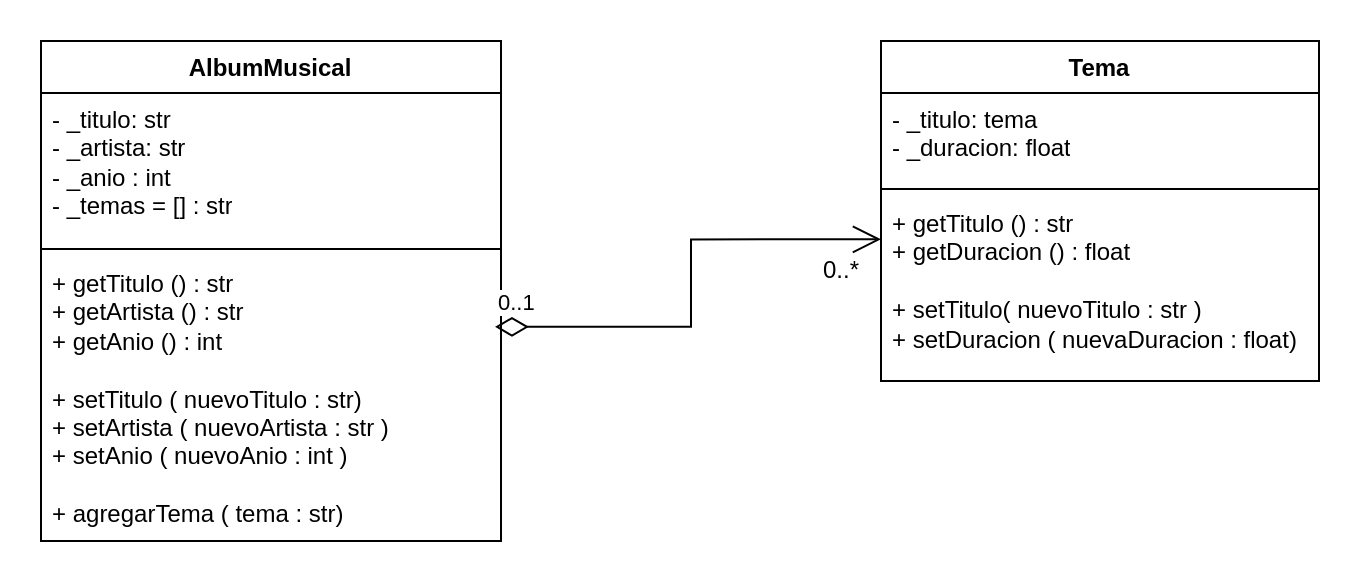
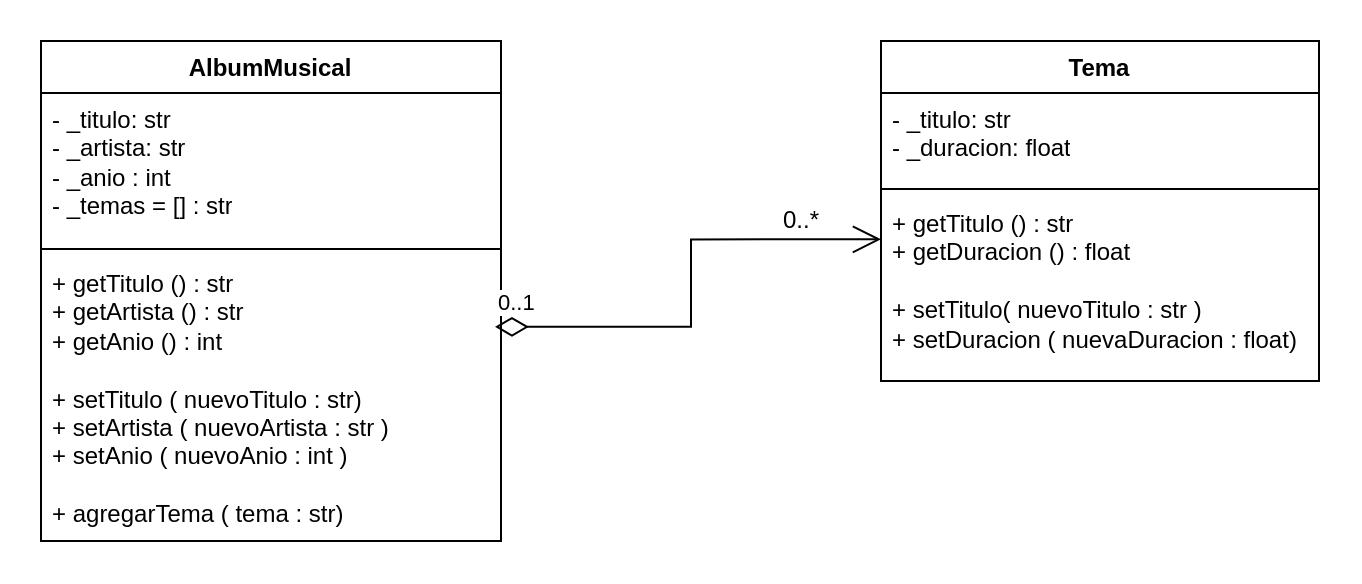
node "- _titulo: tema - _duracion: float": label "- _titulo: tema - _duracion: float" -> "- _titulo: str - _duracion: float"
node "0..*": moved (841, 271) -> (801, 221)
